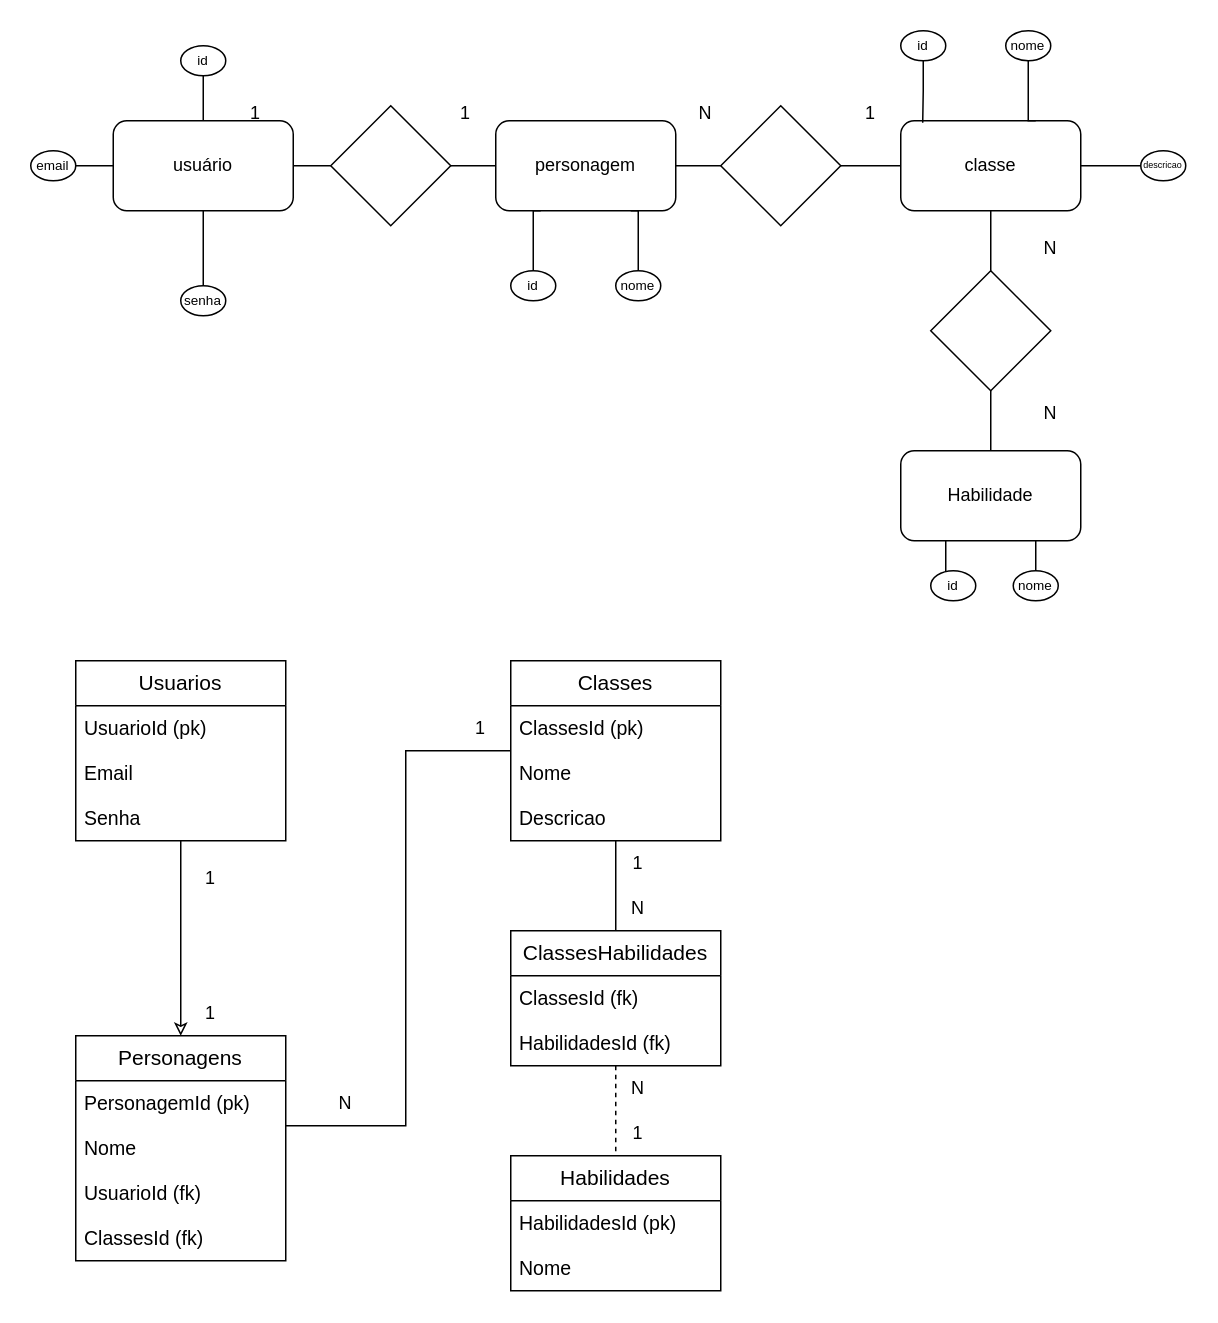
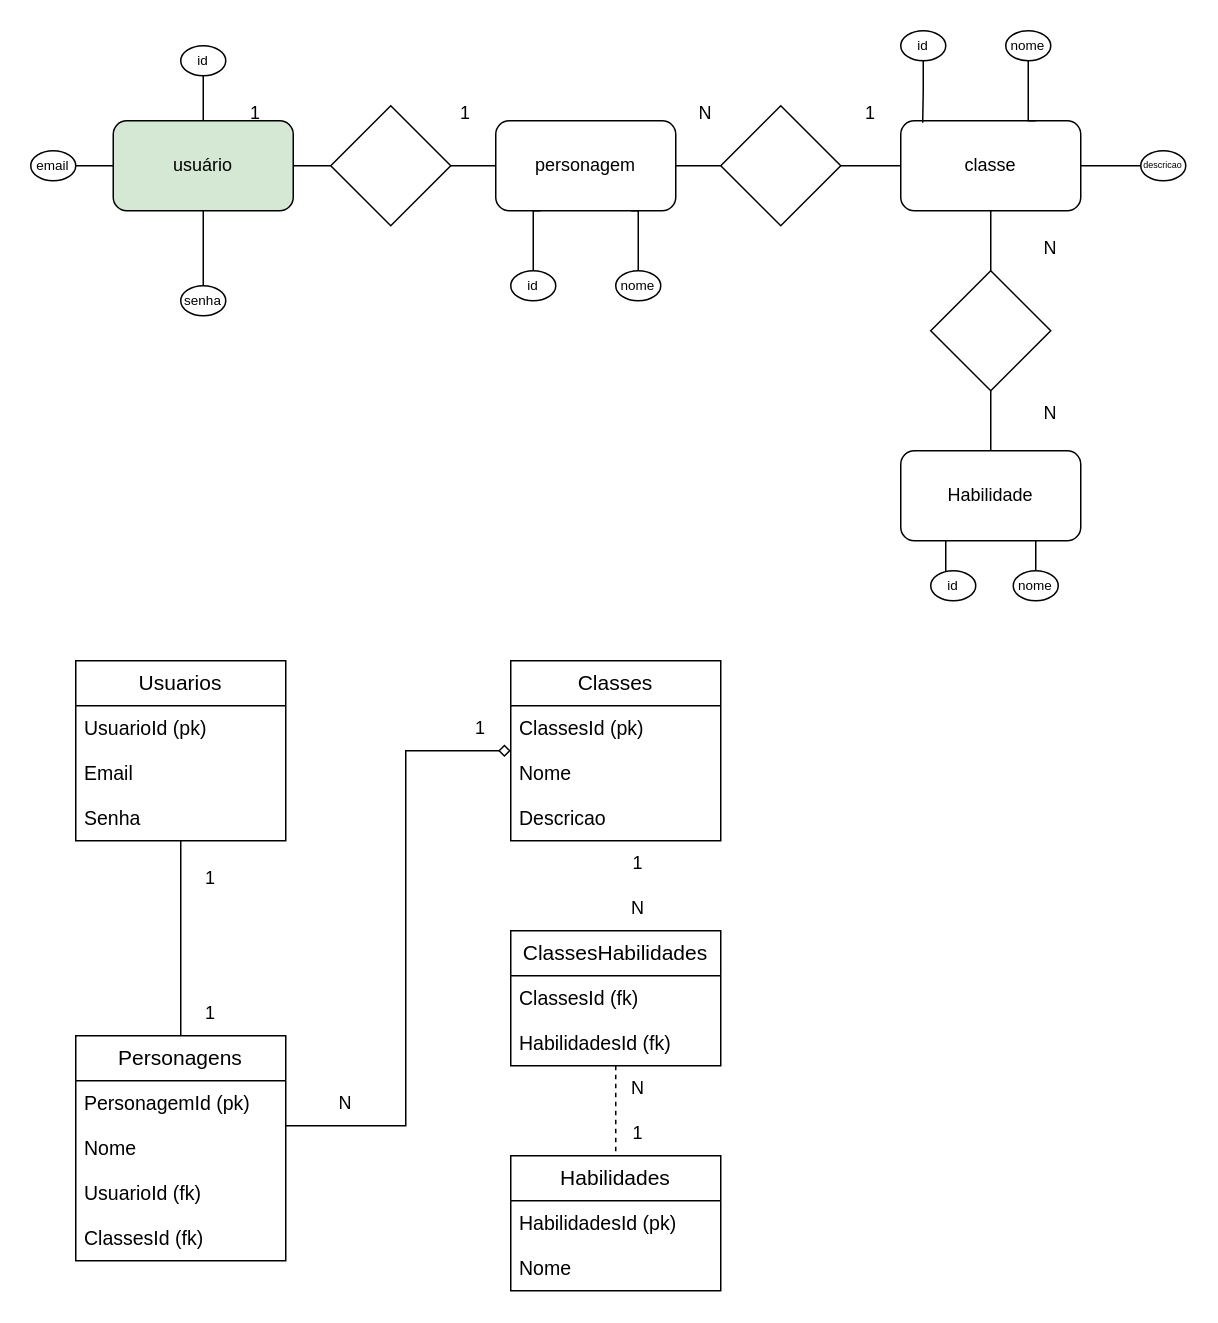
node "usuário": fillcolor #ffffff -> #d5e8d4
edge "Classes" -- "Personagens": arrowhead none -> diamond
edge "Classes" -- "ClassesHabilidades": removed
edge "Usuarios" -> "Personagens": arrowhead classic -> none
